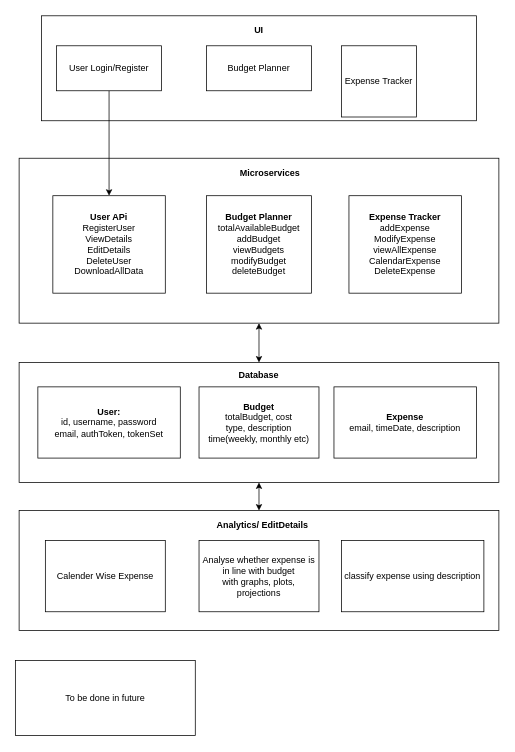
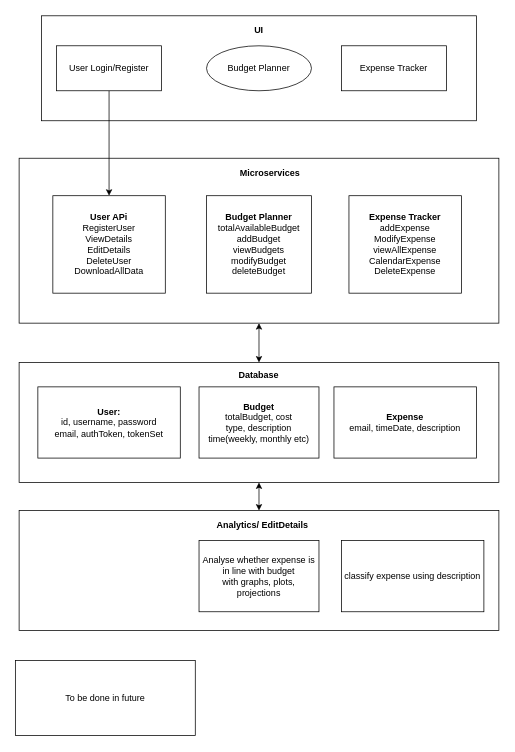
node "Budget Planner": shape rectangle -> ellipse
node "Expense Tracker": size 75x71 -> 105x45
node "Calender Wise Expense": removed
